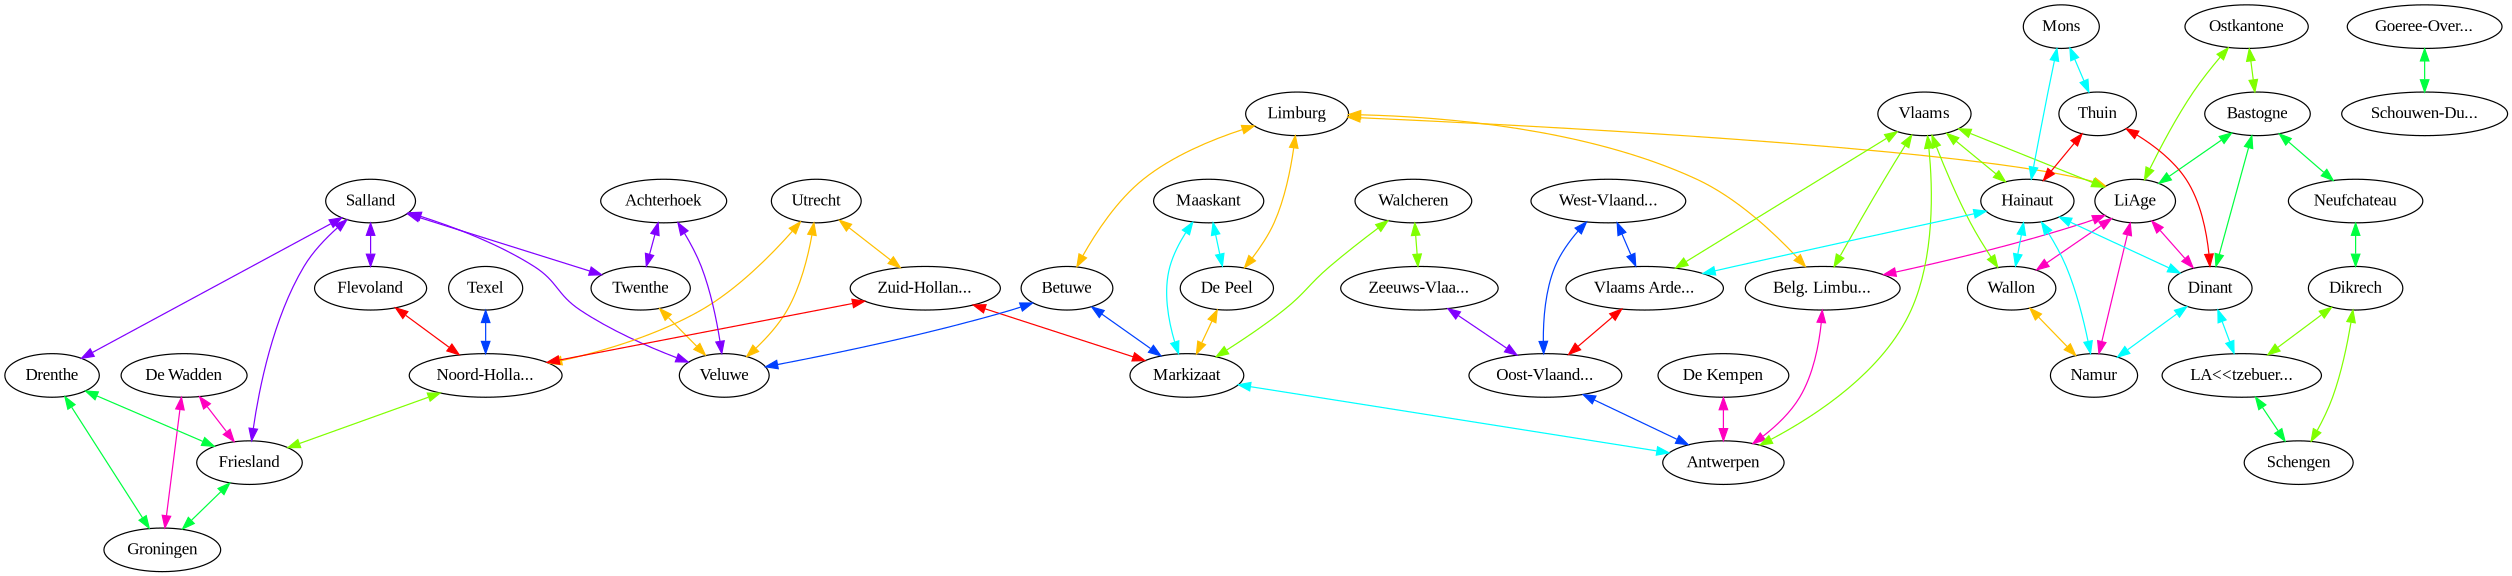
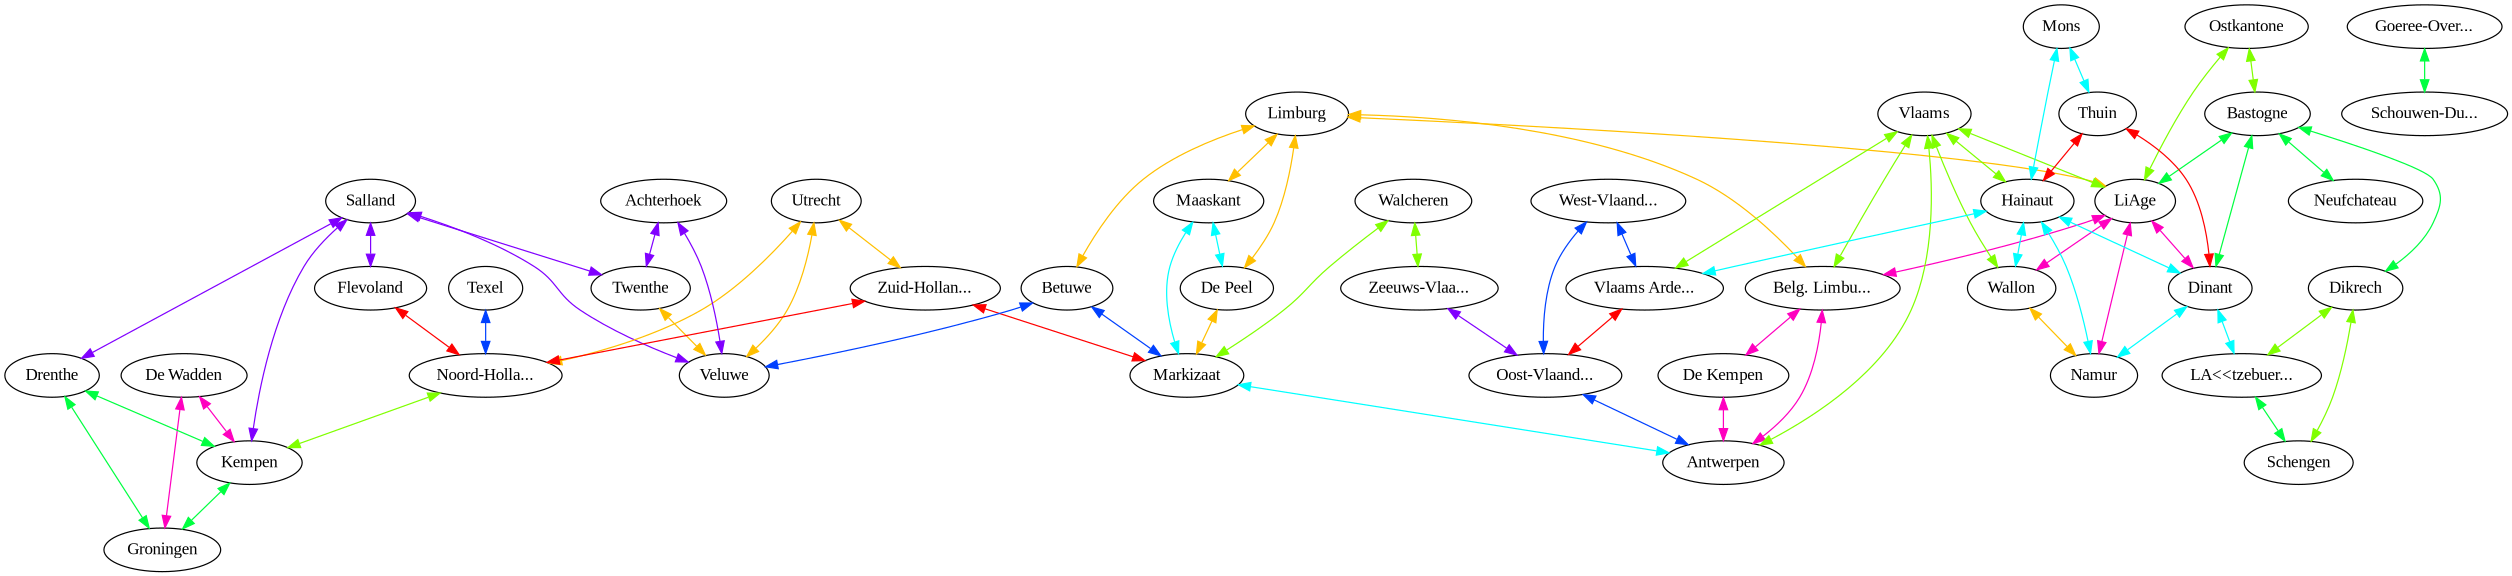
edge "Limburg" -- "Maaskant": added
edge "Neufchateau" -- "Dikrech": now "Bastogne" -- "Dikrech"
edge "Belg. Limbu..." -- "De Kempen": added
node "Friesland": label "Friesland" -> "Kempen"
